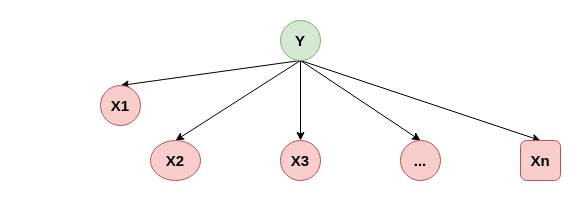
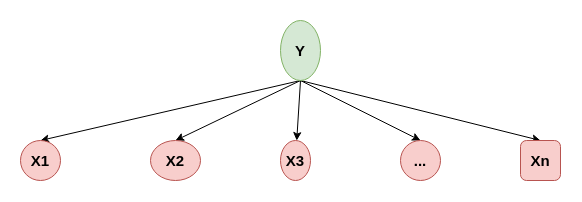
node "Y": size 40x40 -> 40x60
node "X1": moved (121, 106) -> (41, 161)
node "X3": size 40x40 -> 30x40
